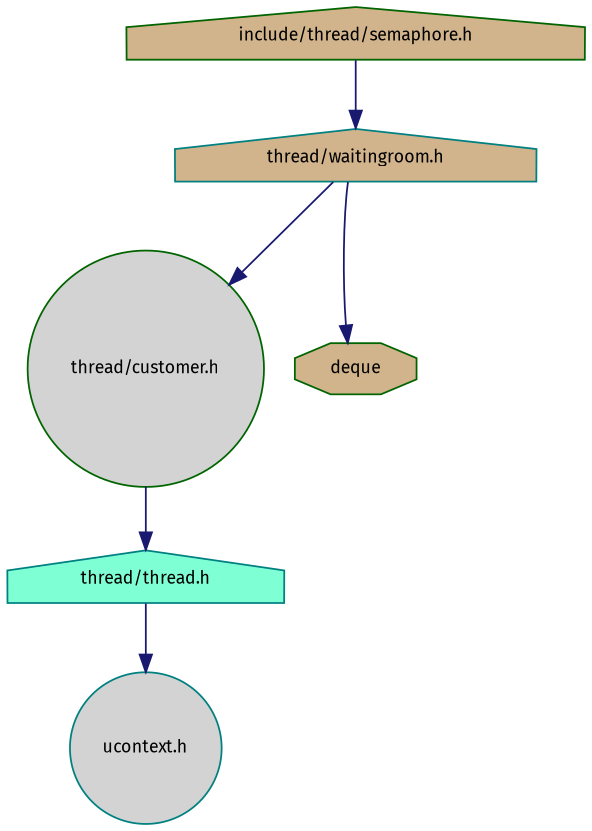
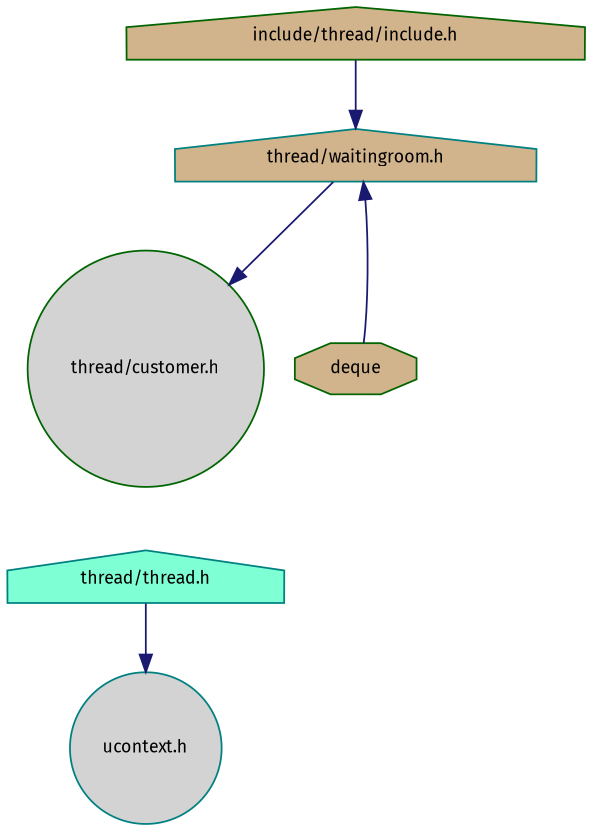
node "include/thread/semaphore.h": label "include/thread/semaphore.h" -> "include/thread/include.h"
edge "thread/waitingroom.h" -> "deque": reversed
edge "thread/customer.h" -> "thread/thread.h": removed
